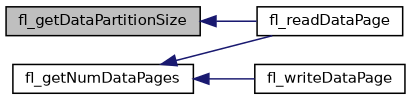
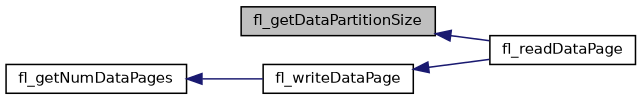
edge "fl_readDataPage" -> "fl_getNumDataPages": now "fl_readDataPage" -> "fl_writeDataPage"
